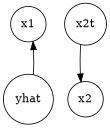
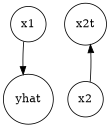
edge "x2t" -> "x2": reversed
edge "yhat" -> "x1": reversed
